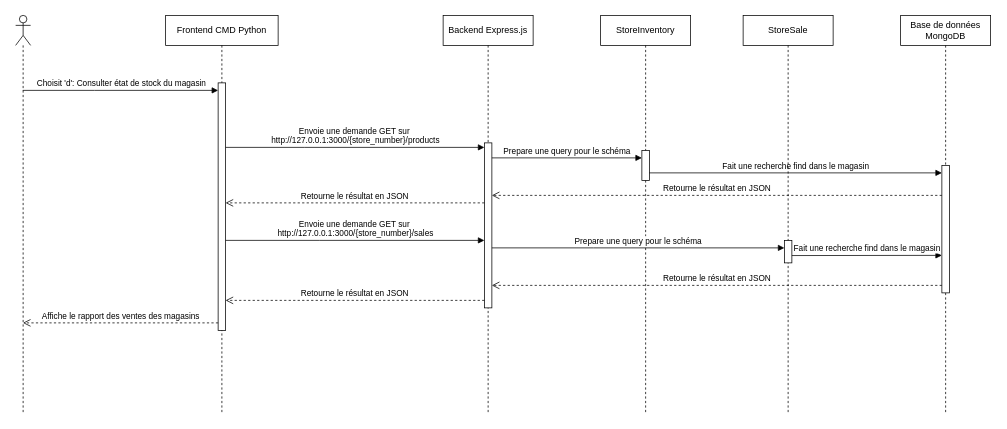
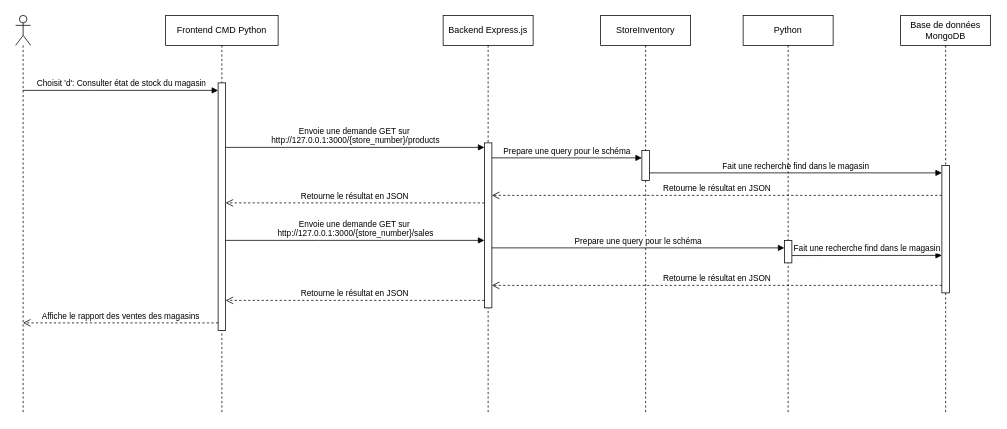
node "StoreSale": label "StoreSale" -> "Python"
